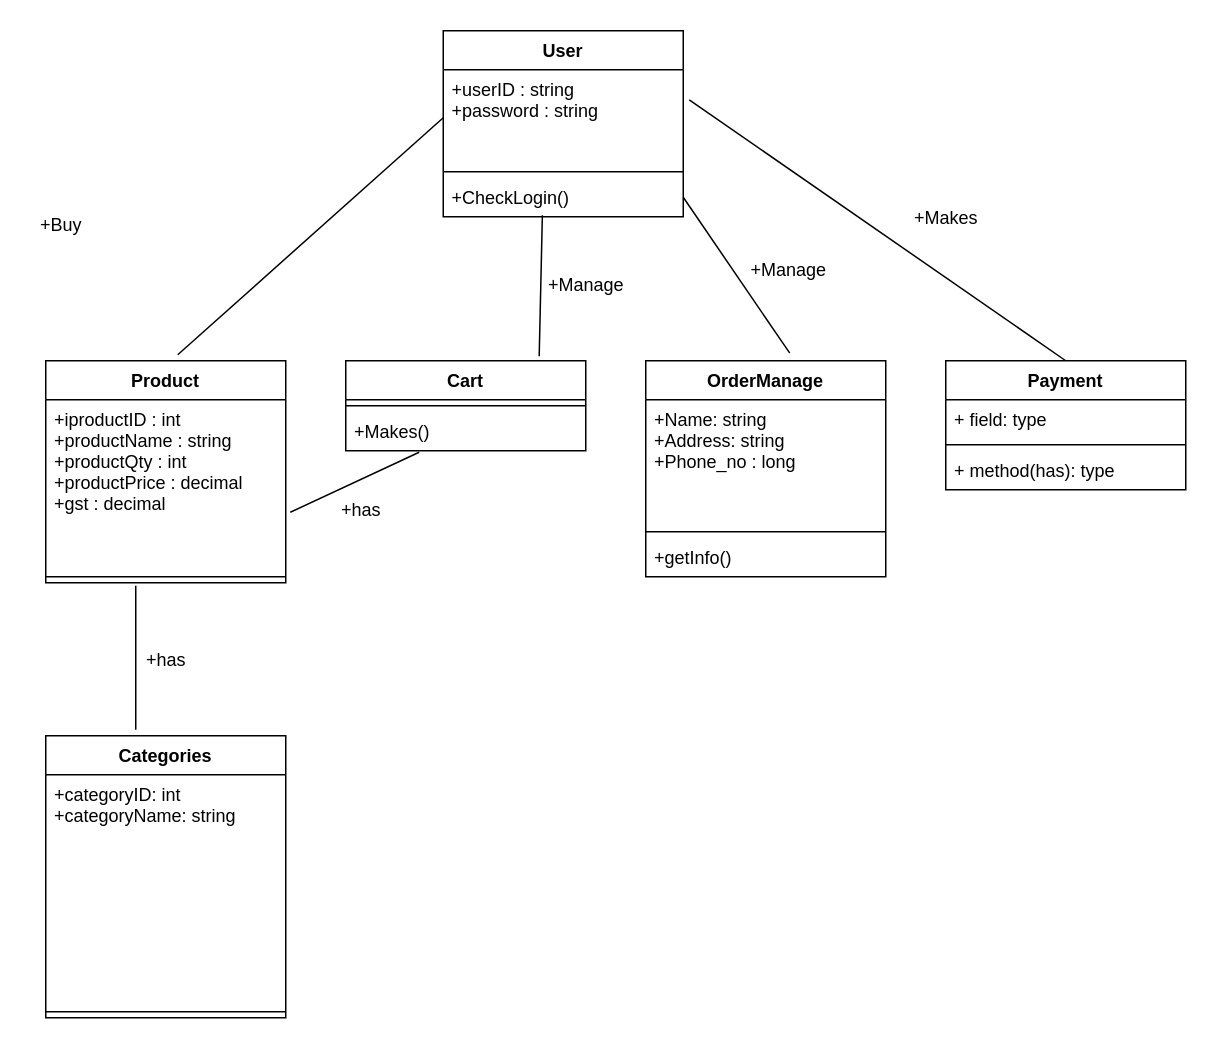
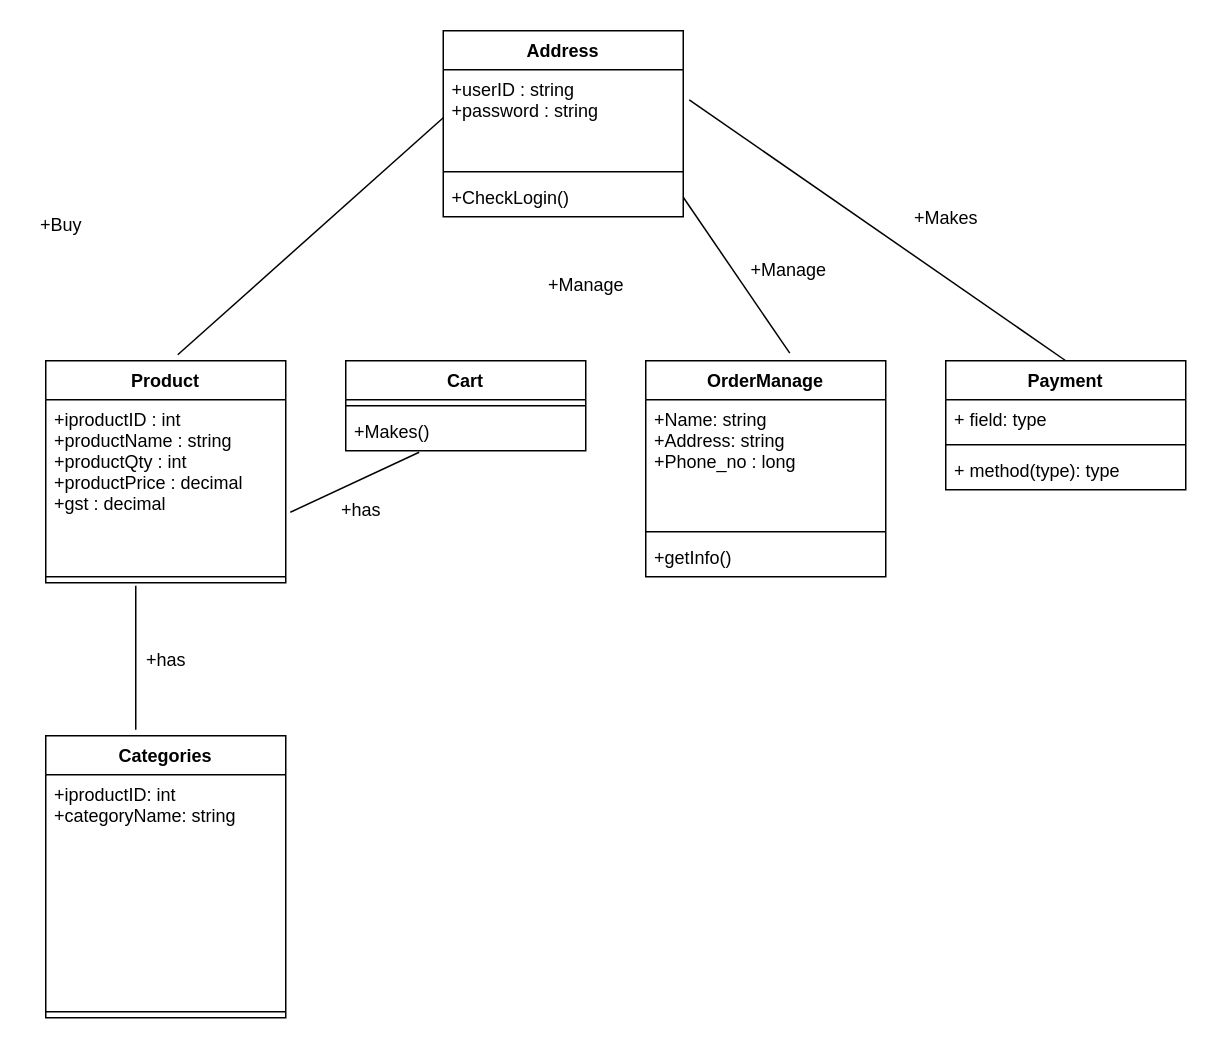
node "User": label "User" -> "Address"
edge "+CheckLogin()" -- "Cart": removed
node "+ method(has): type": label "+ method(has): type" -> "+ method(type): type"
node "+categoryID: int +categoryName: string": label "+categoryID: int +categoryName: string" -> "+iproductID: int +categoryName: string"
